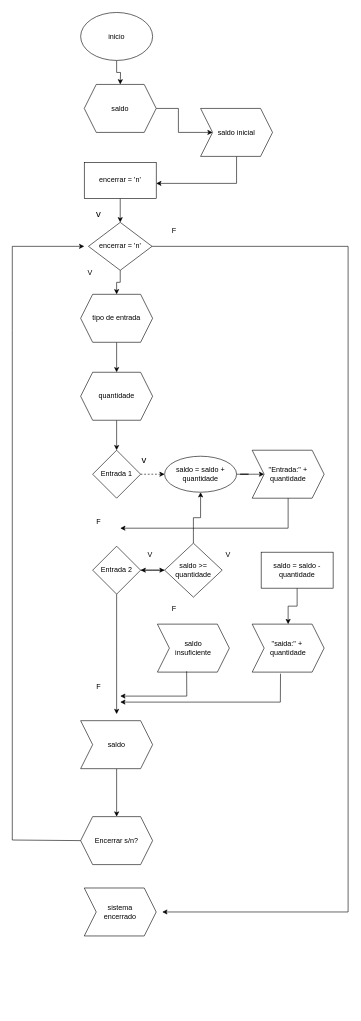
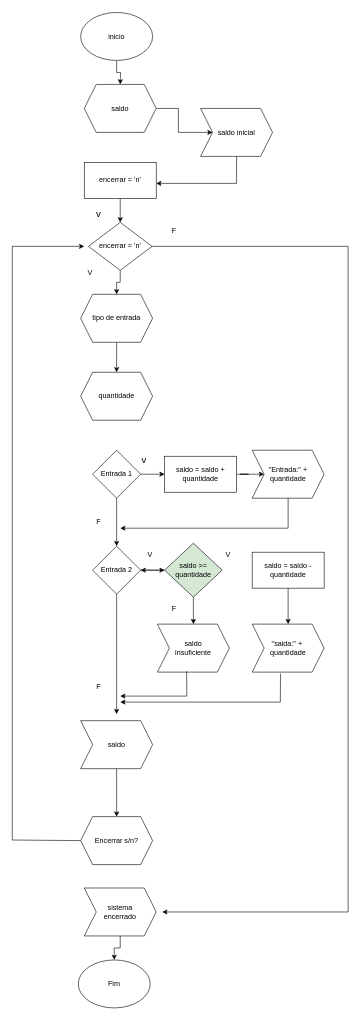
edge "quantidade" -> "Entrada 1": removed
edge "Entrada 1" -> "saldo = saldo + quantidade": style dashed -> solid
node "saldo = saldo + quantidade": shape ellipse -> rectangle
edge "saldo >= quantidade" -> "saldo = saldo + quantidade": now "saldo >= quantidade" -> "saldo insuficiente"
edge "Entrada 1" -> "Entrada 2": added
node "saldo >= quantidade": fillcolor #ffffff -> #d5e8d4
node "saldo = saldo - quantidade": moved (297, 570) -> (288, 570)
edge "sistema encerrado" -> "Fim": added
node "Fim": added
